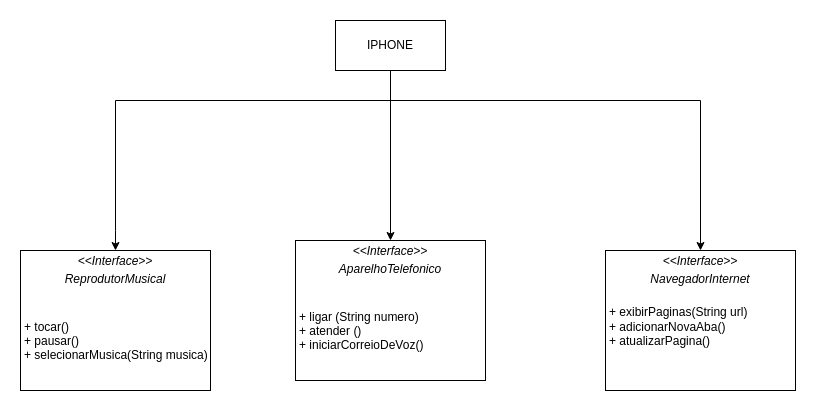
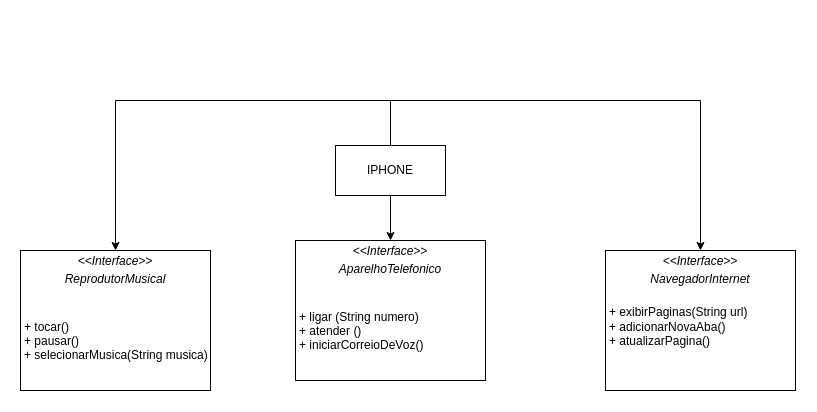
node "IPHONE": moved (391, 46) -> (391, 171)
